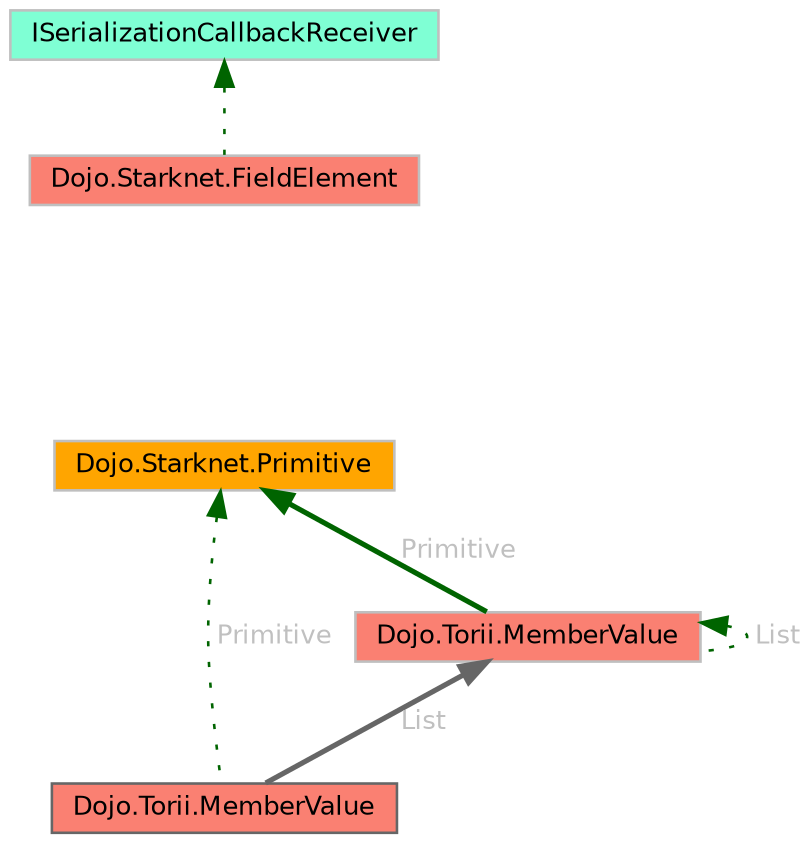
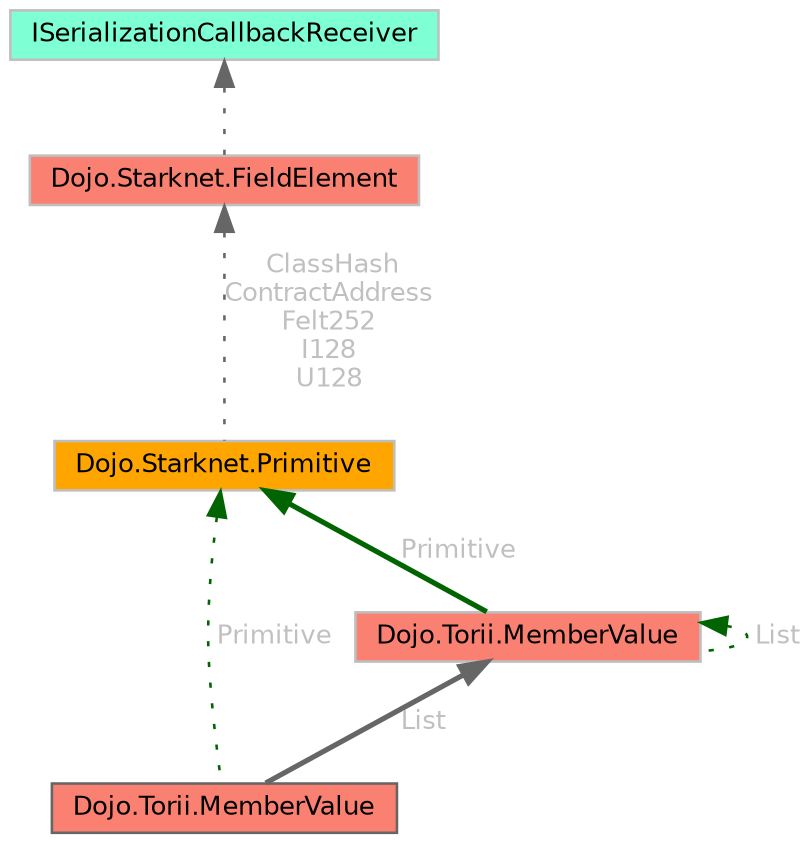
edge "Dojo.Starknet.FieldElement" -> "ISerializationCallbackReceiver": color darkgreen -> gray40
edge "Dojo.Starknet.Primitive" -> "Dojo.Starknet.FieldElement": added, label "ClassHash ContractAddress Felt252 I128 U128"
